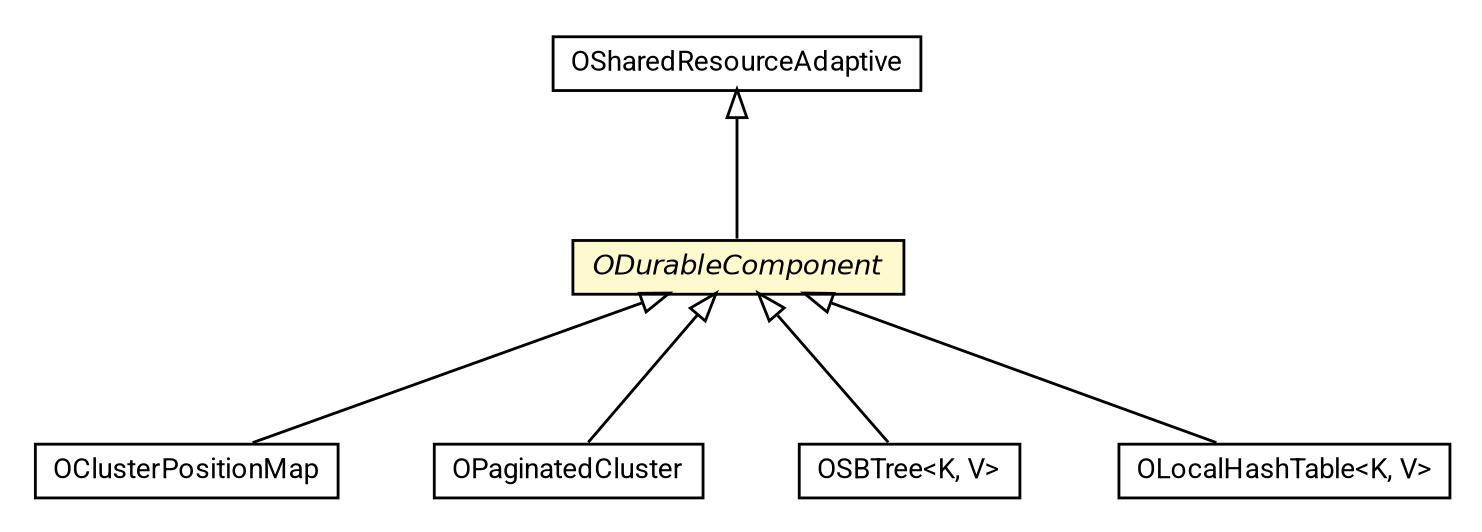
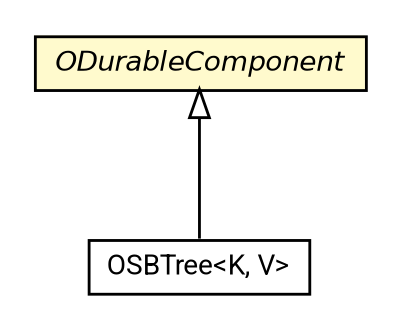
node "OSharedResourceAdaptive": removed
node "OClusterPositionMap": removed
node "OPaginatedCluster": removed
node "OLocalHashTable<K, V>": removed
